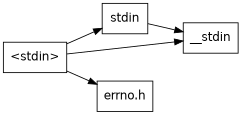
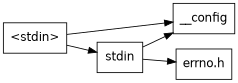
node "__stdin": label "__stdin" -> "__config"
edge "<stdin>" -> "errno.h": now "stdin" -> "errno.h"
